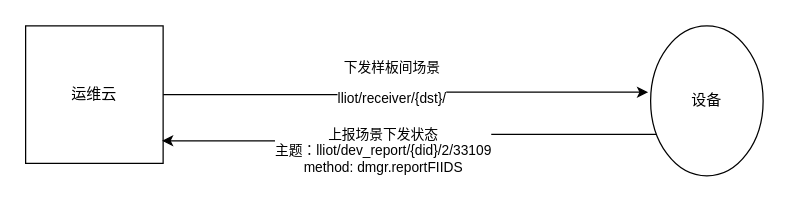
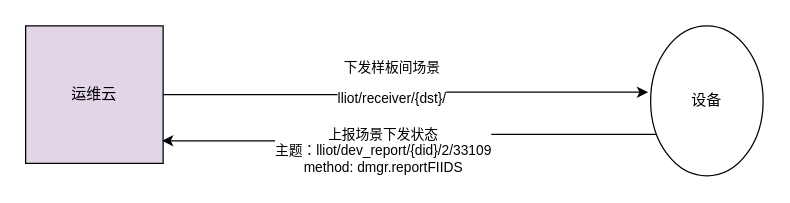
node "运维云": fillcolor #ffffff -> #e1d5e7
